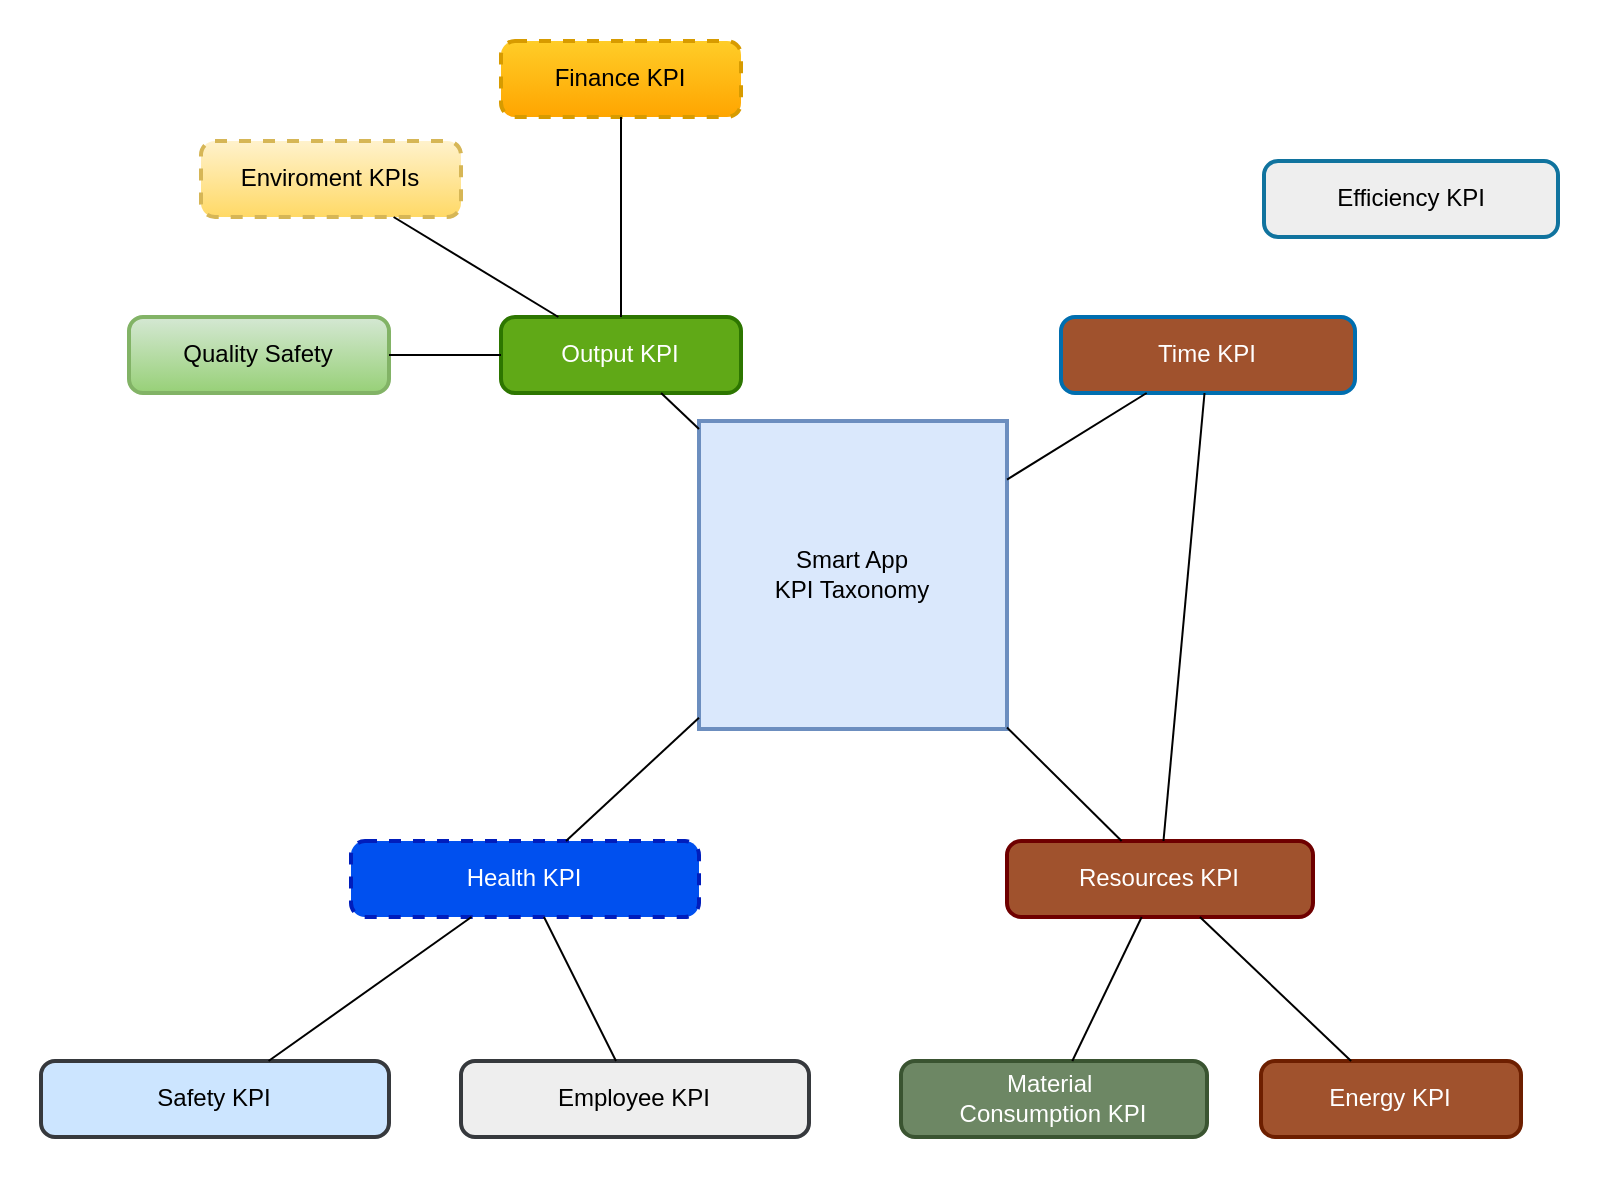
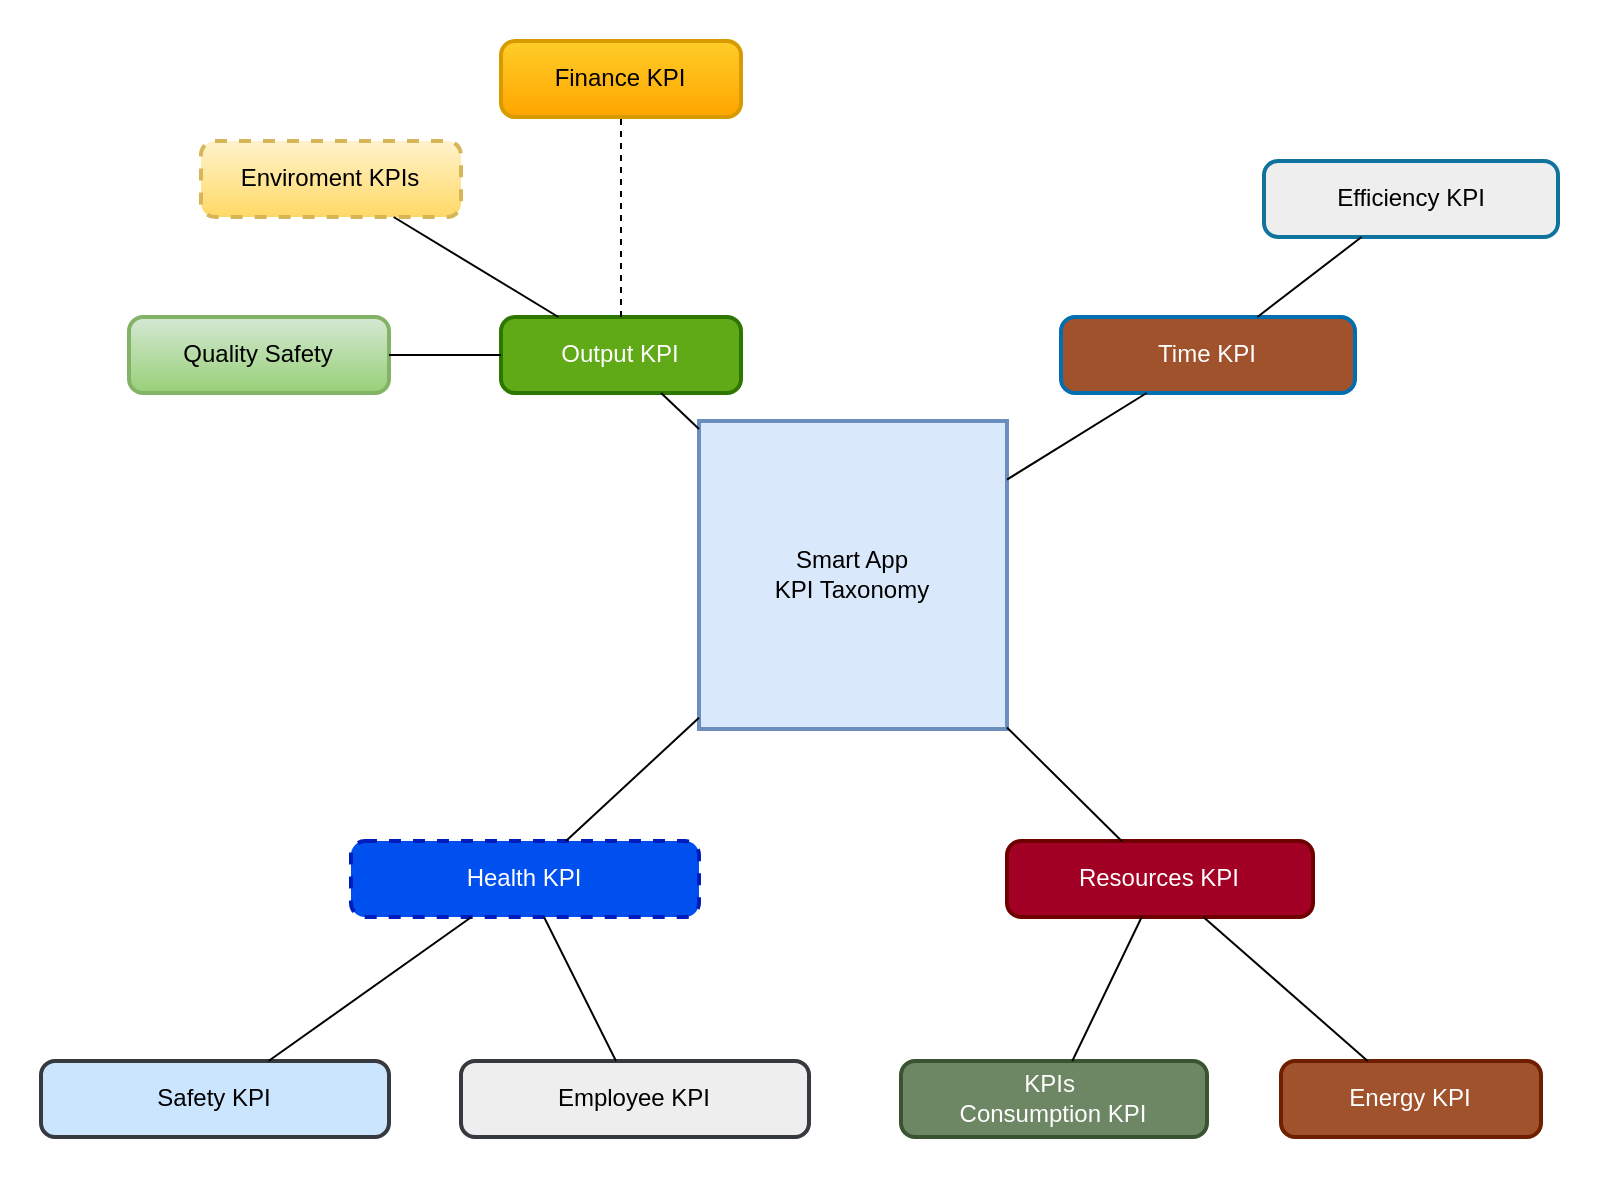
node "Finance KPI": style dashed -> solid
edge "Finance KPI" -- "Output KPI": style solid -> dashed
edge "Time KPI" -- "Resources KPI": now "Time KPI" -- "Efficiency KPI"
node "Resources KPI": fillcolor #a0522d -> #a20025
node "Material Consumption KPI": label "Material Consumption KPI" -> "KPIs Consumption KPI"
node "Energy KPI": moved (1391, 1099) -> (1411, 1099)
